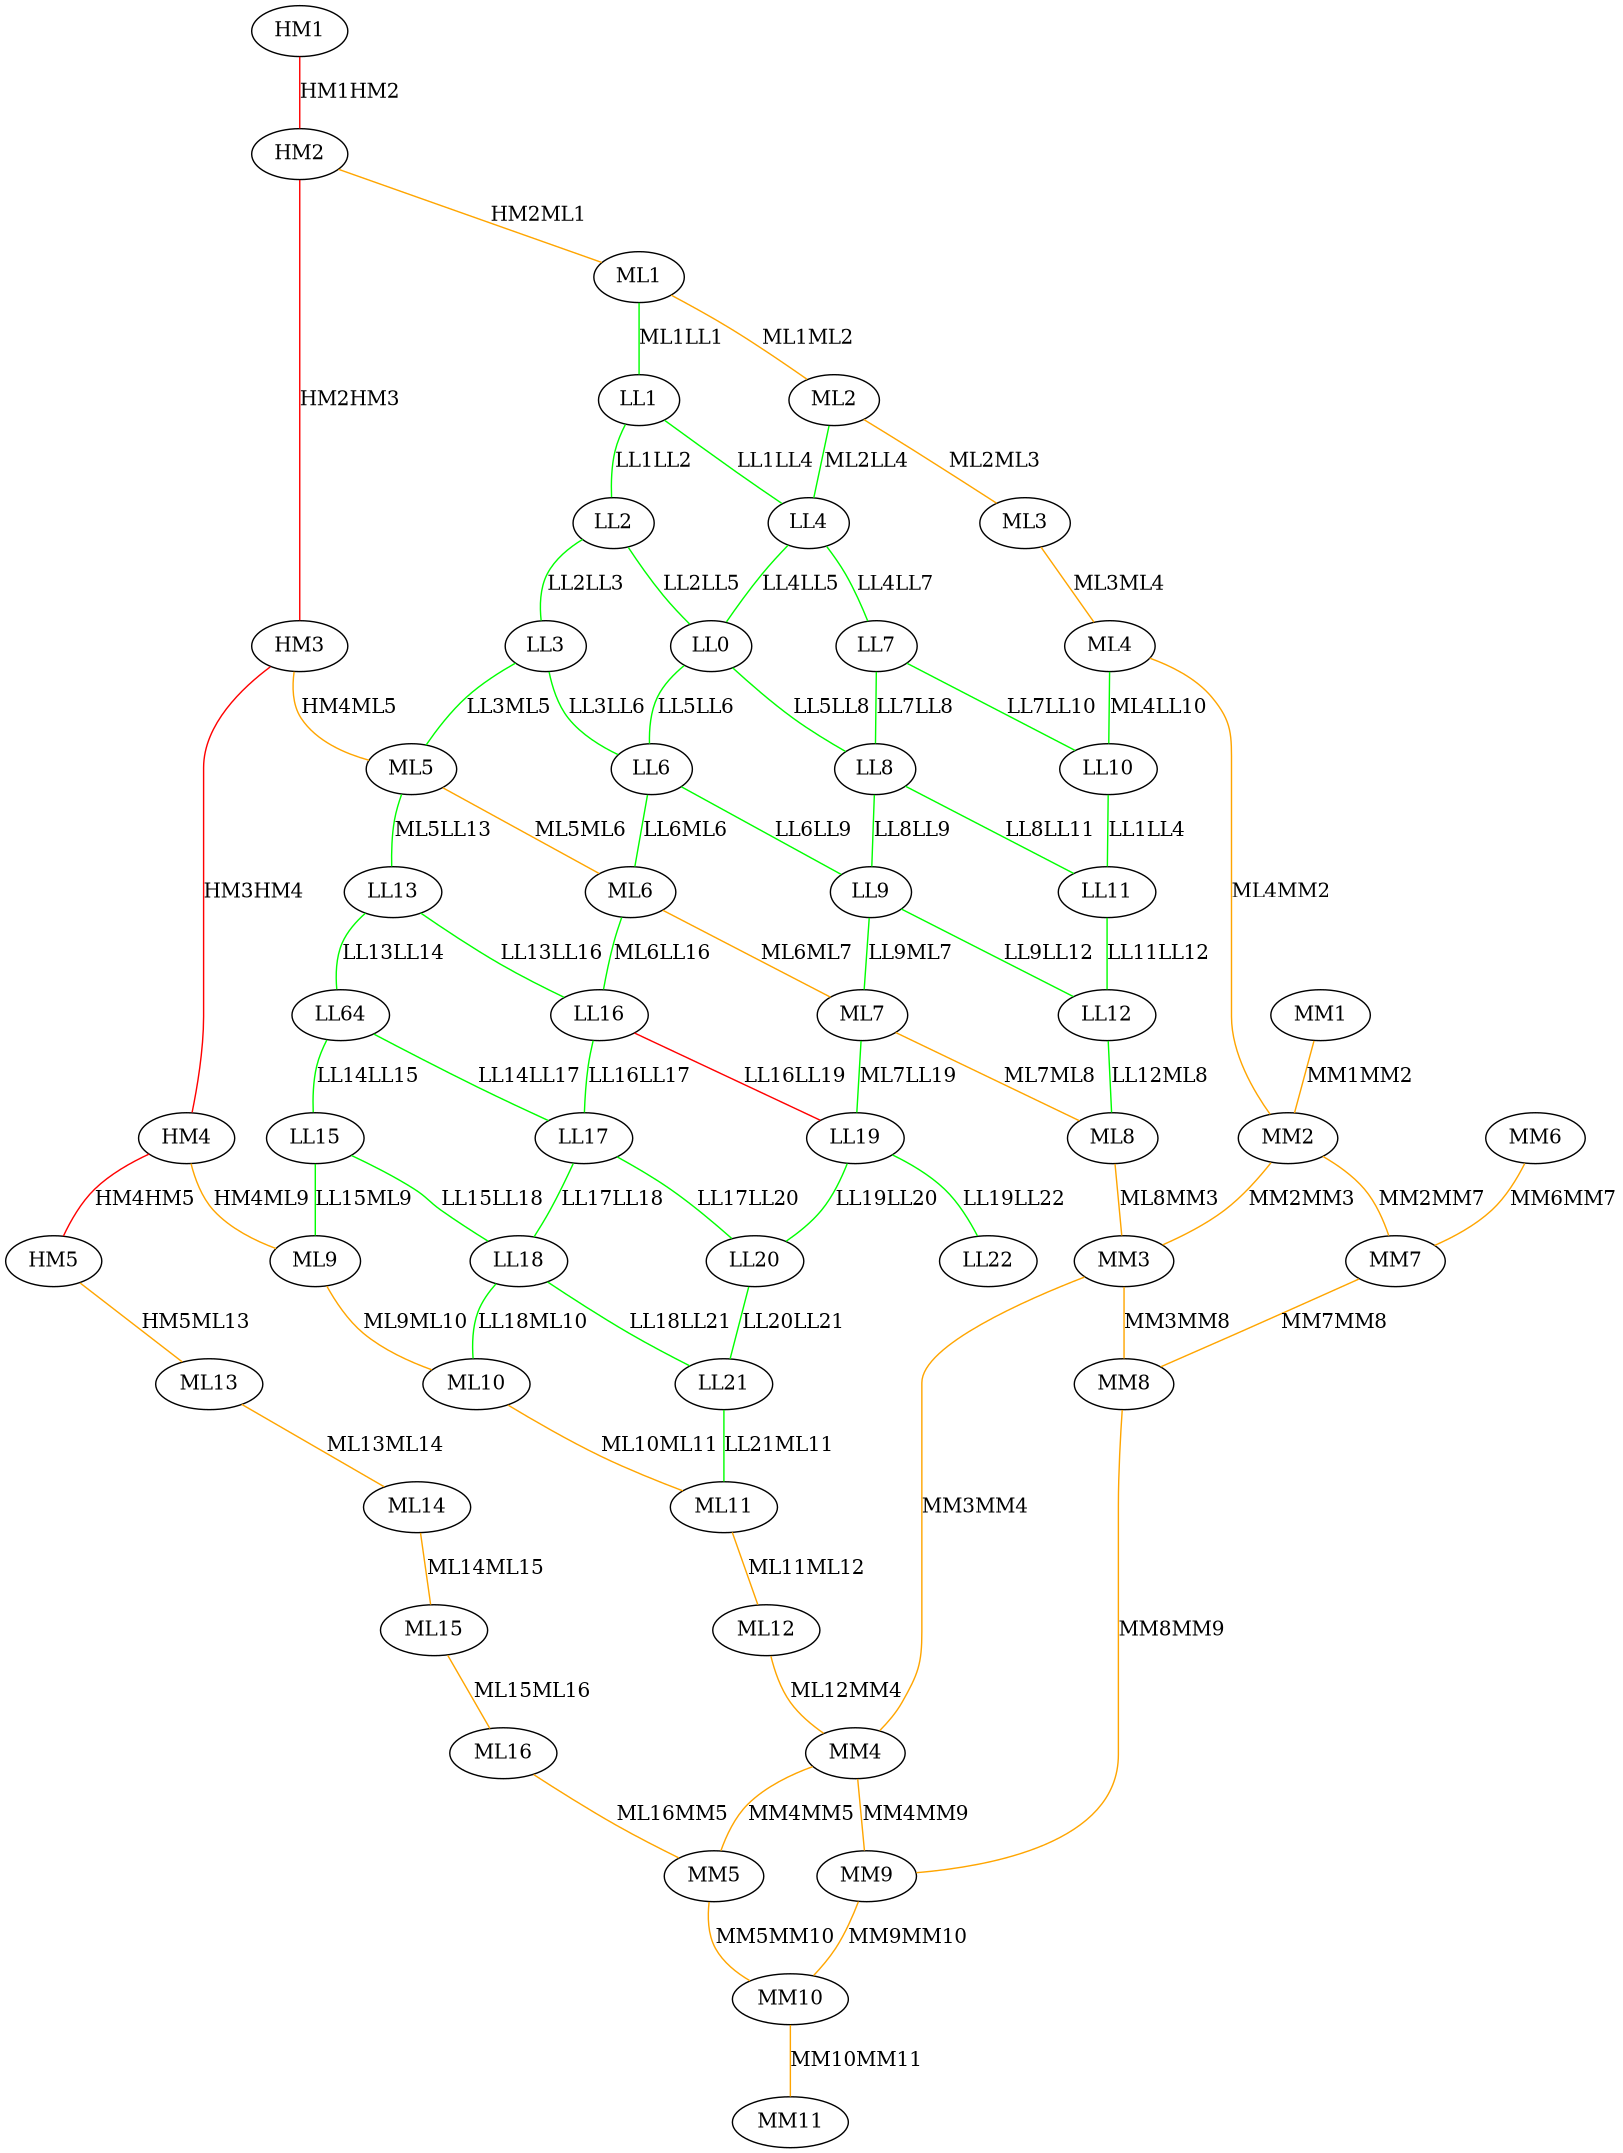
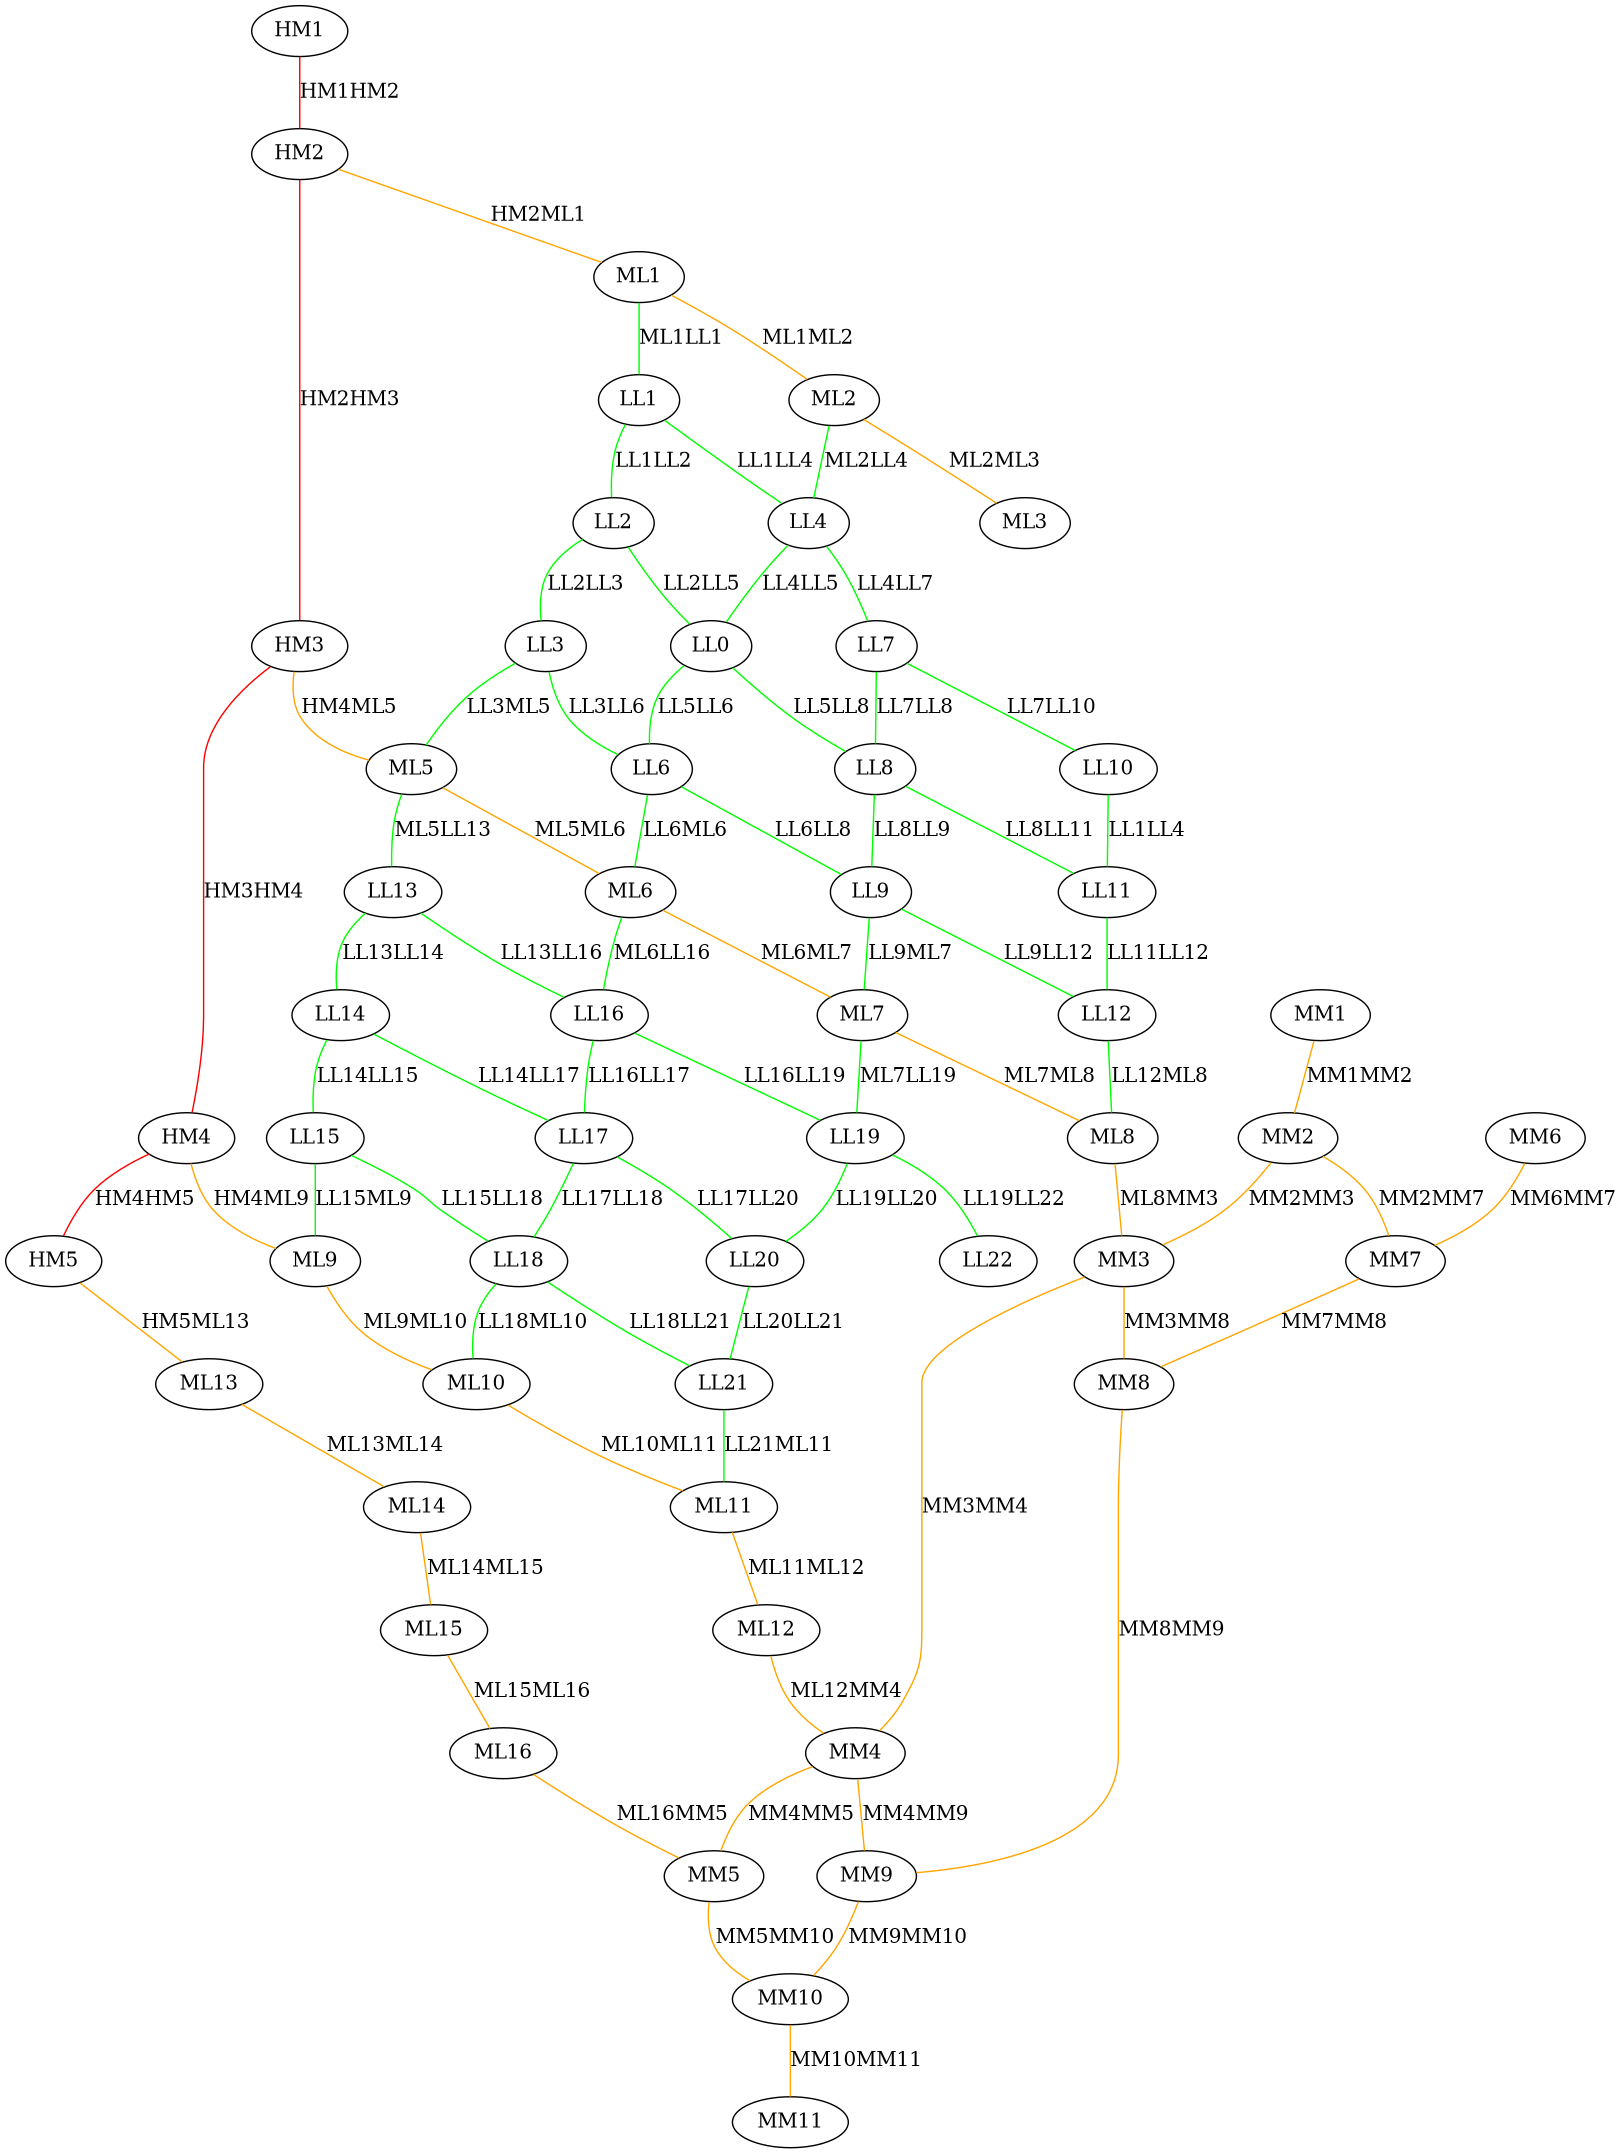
node "ML4": removed
edge "LL6" -- "LL9": label "LL6LL9" -> "LL6LL8"
node "LL64": label "LL64" -> "LL14"
edge "LL16" -- "LL19": color red -> green
